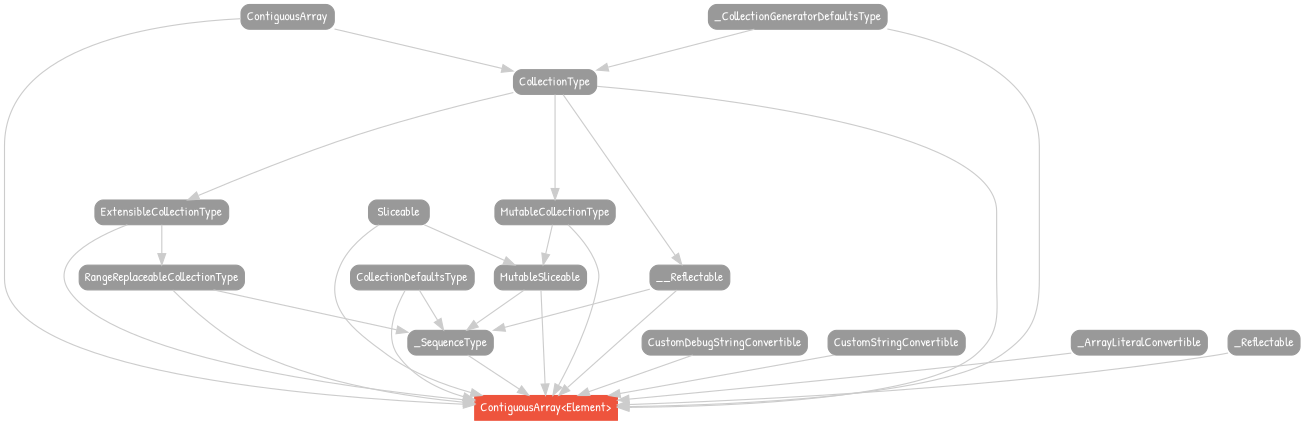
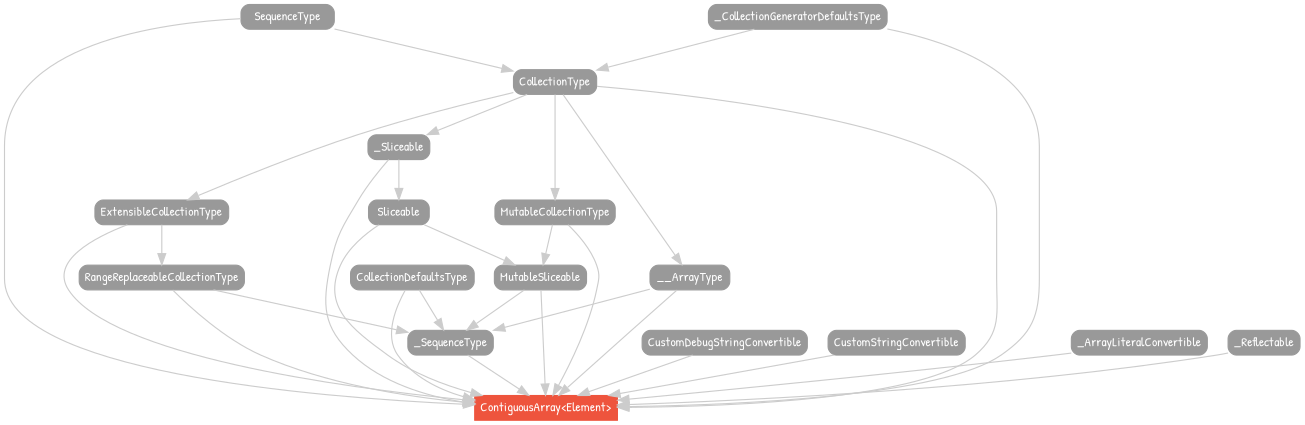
node "ContiguousArray": label "ContiguousArray" -> "SequenceType"
node "_Sliceable": added
node "__Reflectable": label "__Reflectable" -> "__ArrayType"
